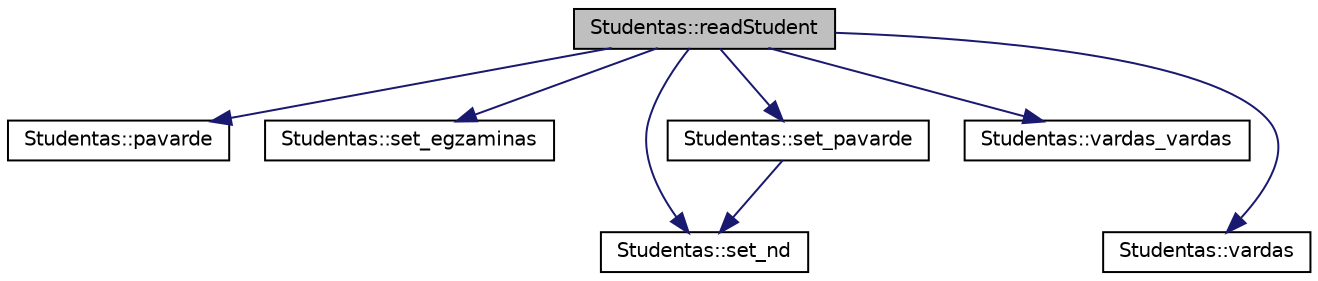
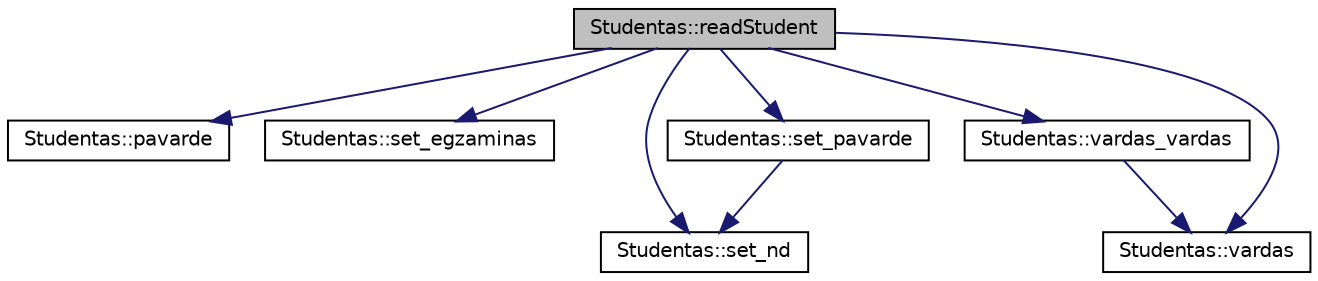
edge "Studentas::vardas_vardas" -> "Studentas::vardas": added
